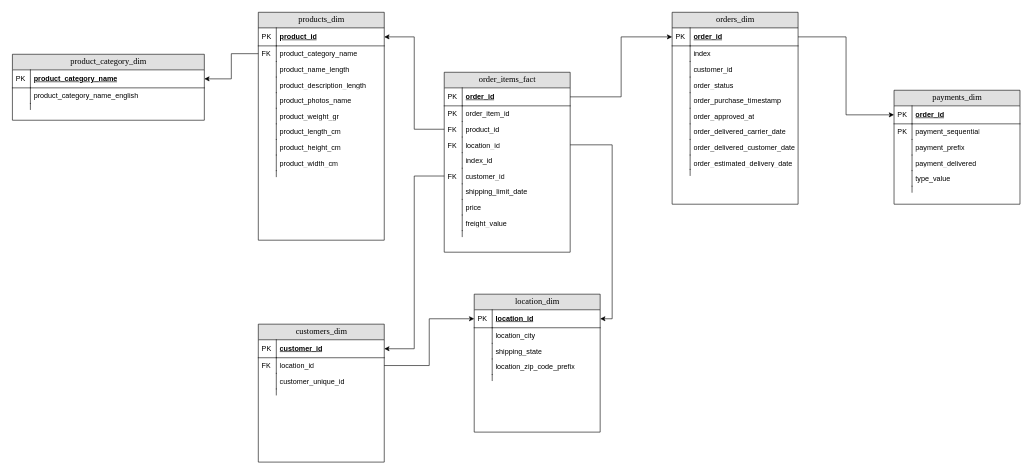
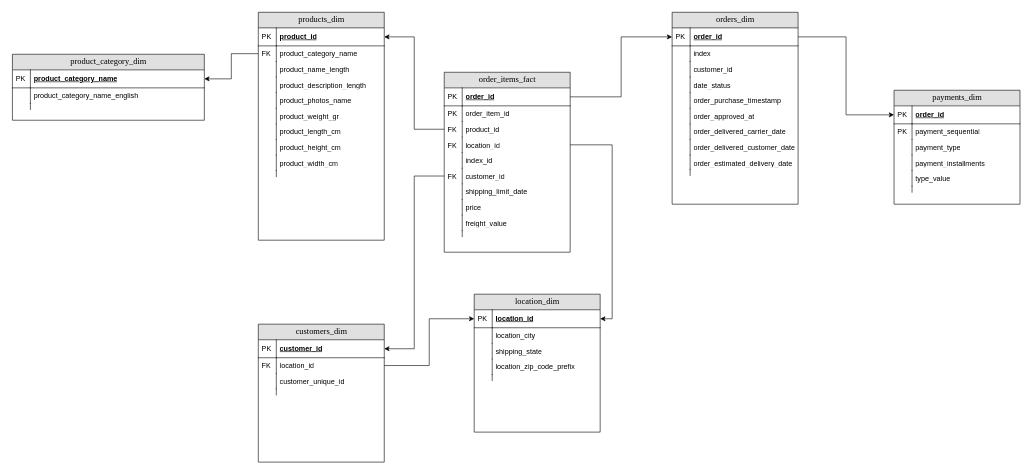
node "order_status": label "order_status" -> "date_status"
node "payment_prefix": label "payment_prefix" -> "payment_type"
node "payment_delivered": label "payment_delivered" -> "payment_installments"
